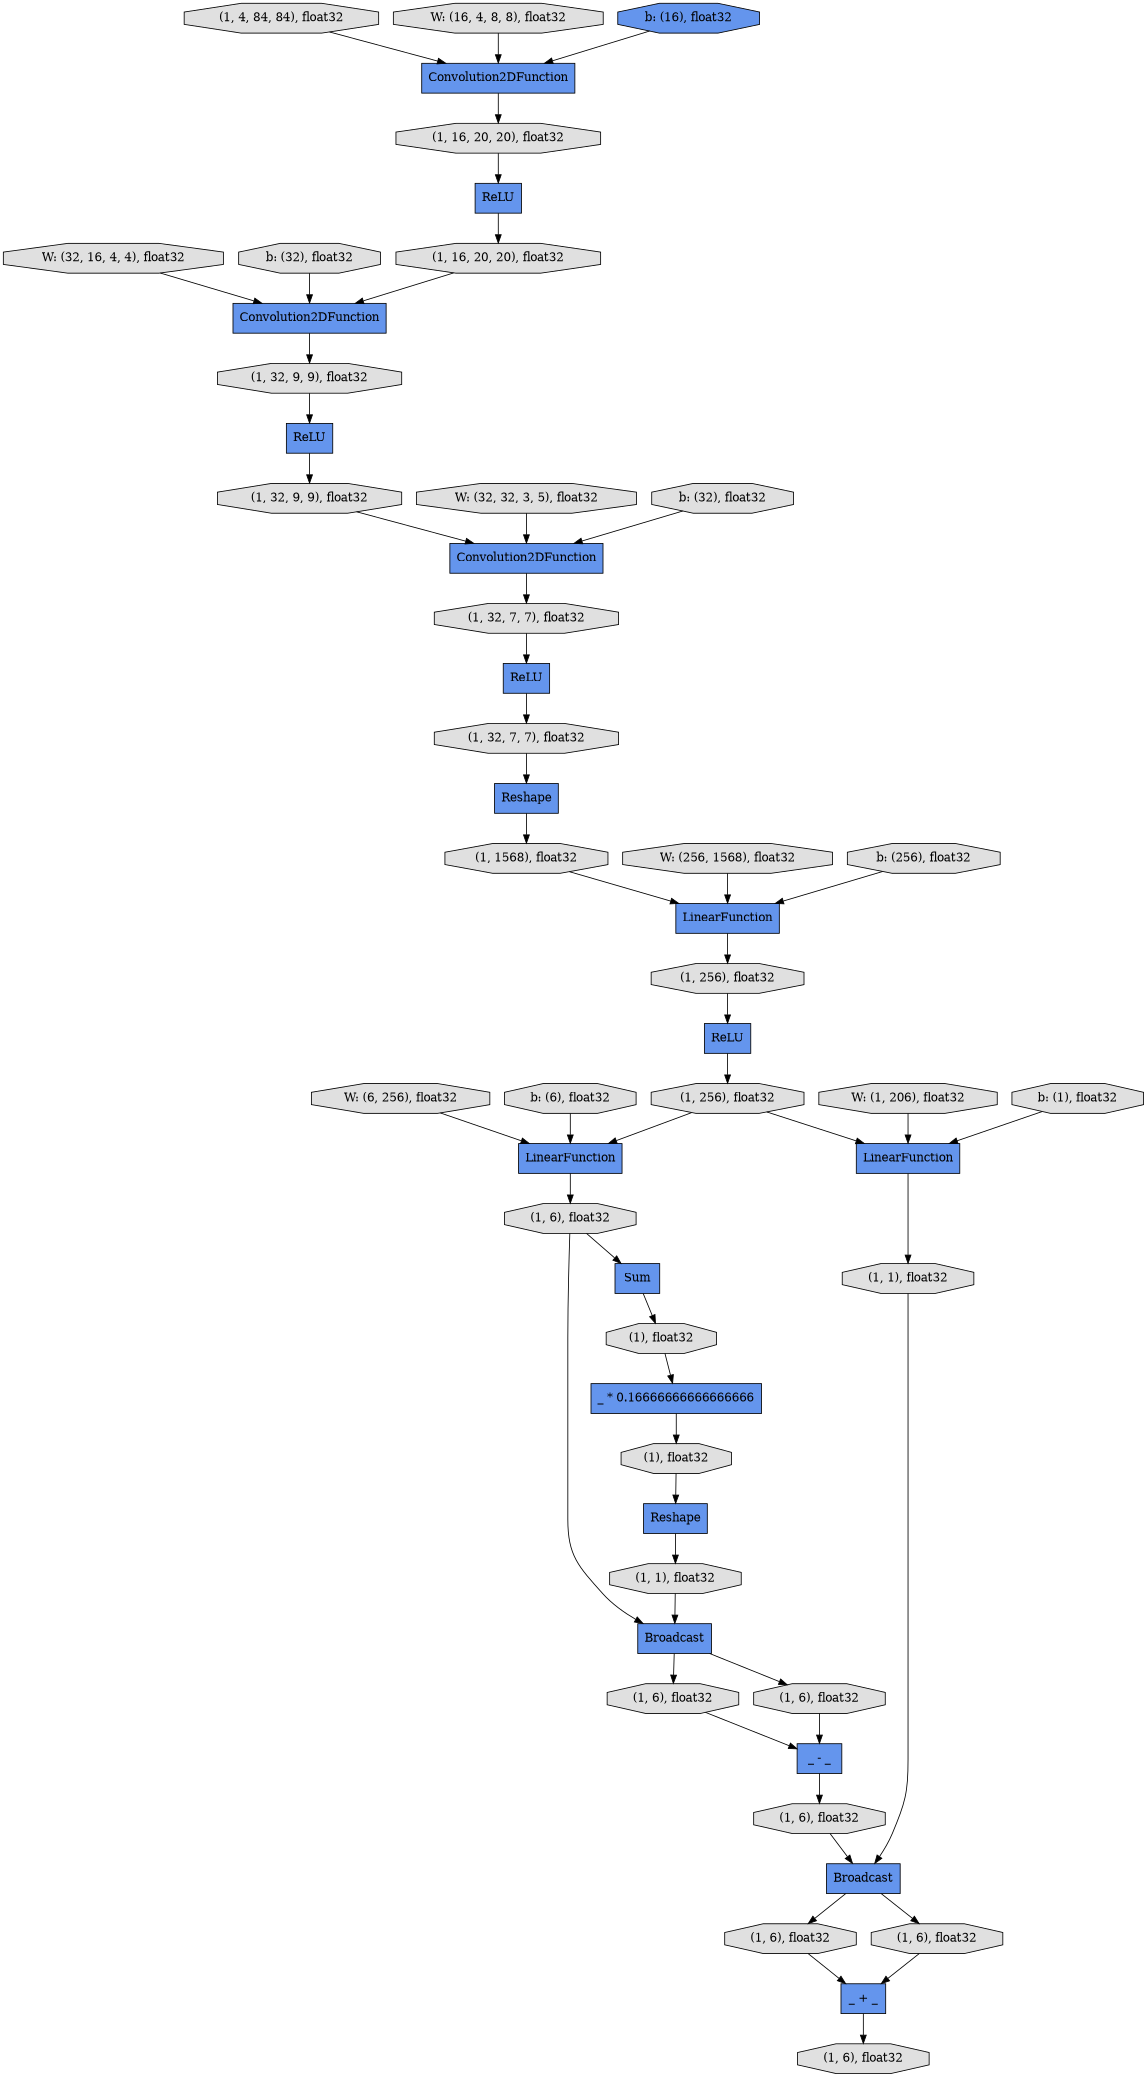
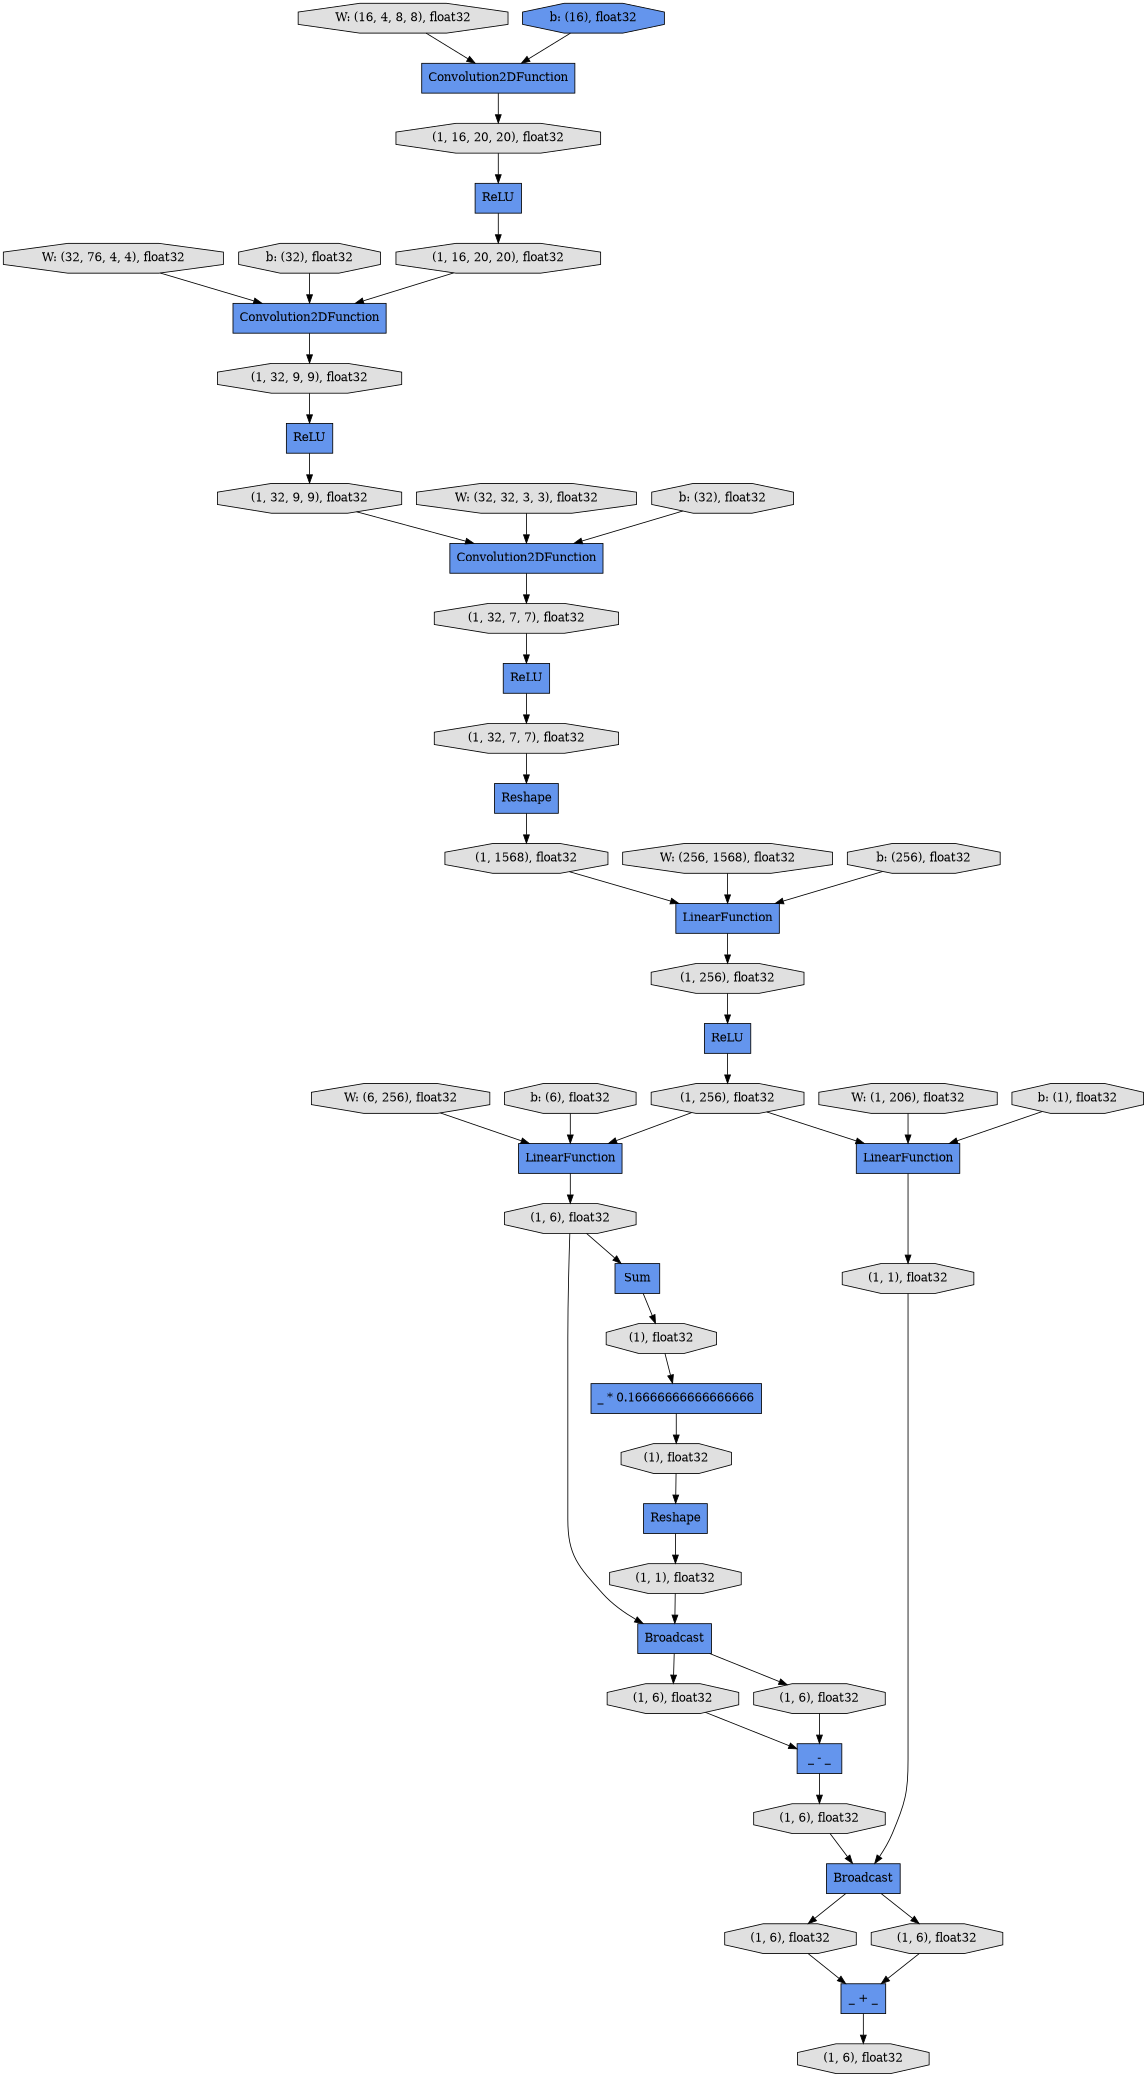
node "(1, 4, 84, 84), float32": removed
node "W: (32, 16, 4, 4), float32": label "W: (32, 16, 4, 4), float32" -> "W: (32, 76, 4, 4), float32"
node "W: (32, 32, 3, 5), float32": label "W: (32, 32, 3, 5), float32" -> "W: (32, 32, 3, 3), float32"
